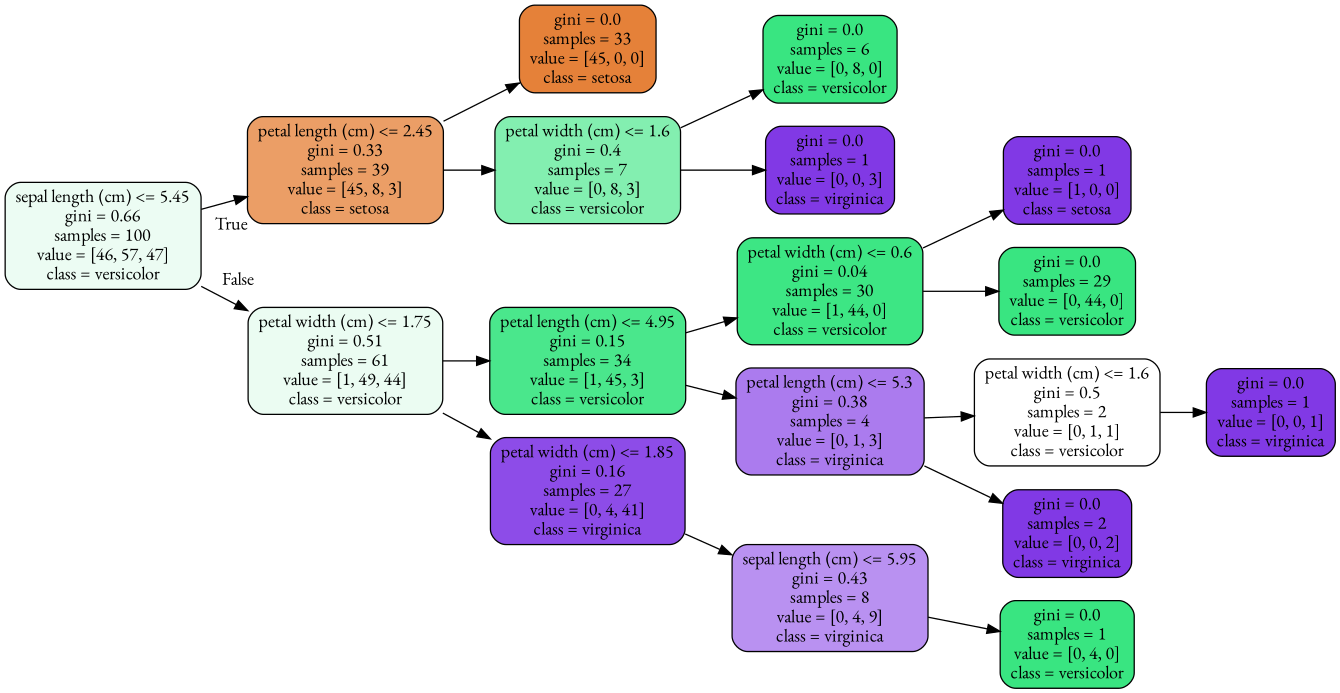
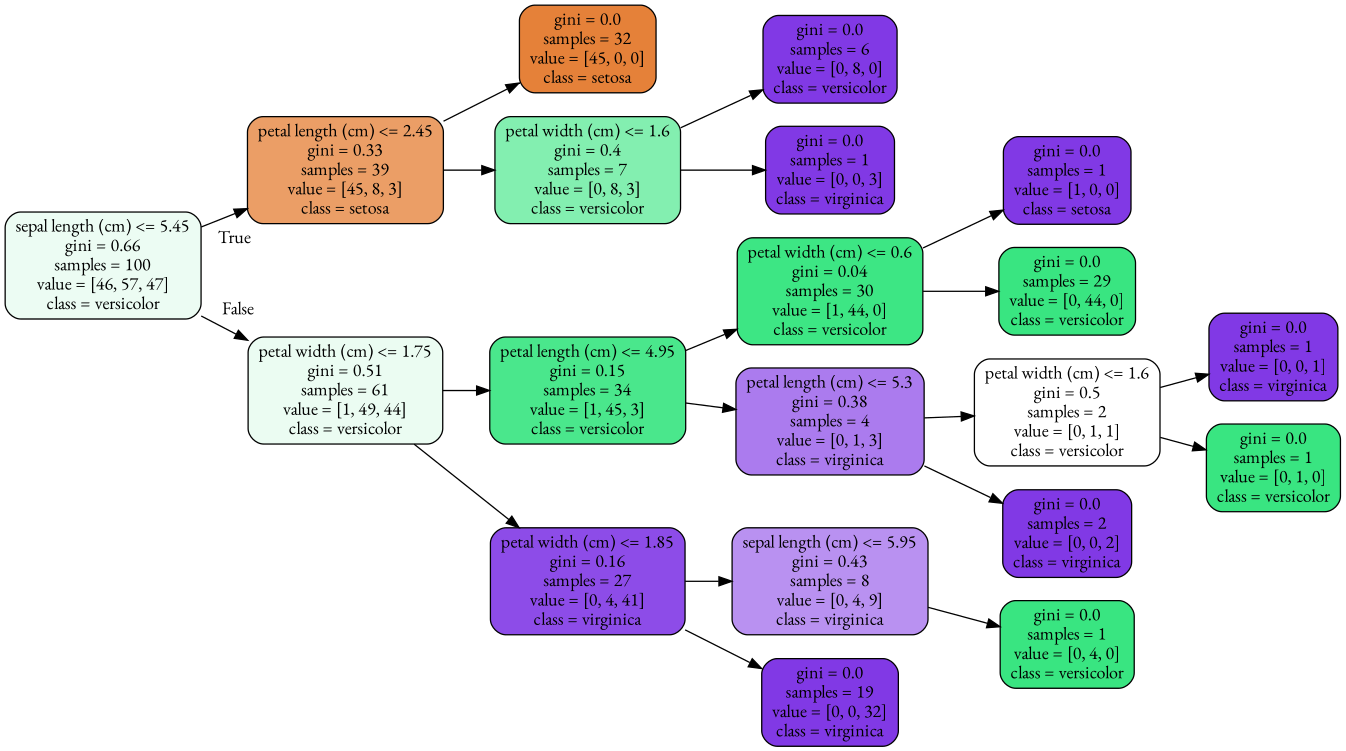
node "gini = 0.0 samples = 33 value = [45, 0, 0] class = setosa": label "gini = 0.0 samples = 33 value = [45, 0, 0] class = setosa" -> "gini = 0.0 samples = 32 value = [45, 0, 0] class = setosa"
node "gini = 0.0 samples = 6 value = [0, 8, 0] class = versicolor": fillcolor #39e581 -> #8139e5
node "gini = 0.0 samples = 1 value = [0, 1, 0] class = versicolor": added
node "gini = 0.0 samples = 19 value = [0, 0, 32] class = virginica": added
